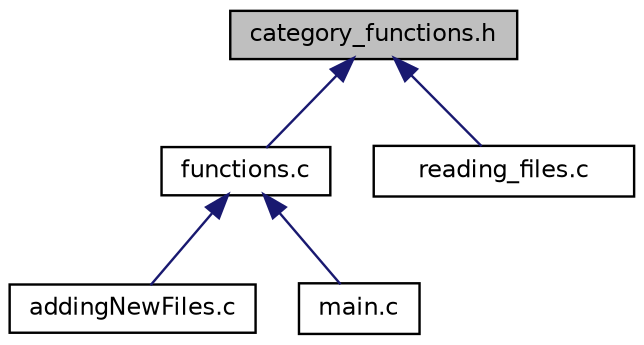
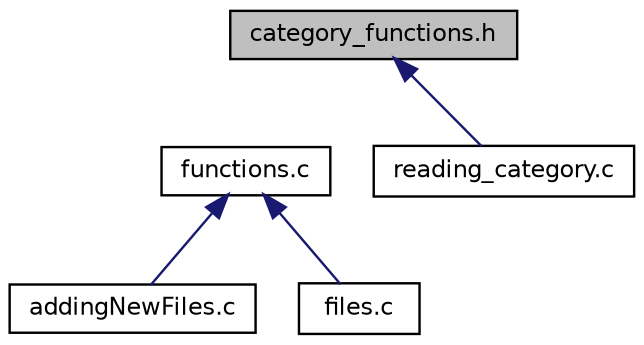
edge "functions.c" -> "category_functions.h": removed
node "reading_files.c": label "reading_files.c" -> "reading_category.c"
node "main.c": label "main.c" -> "files.c"
